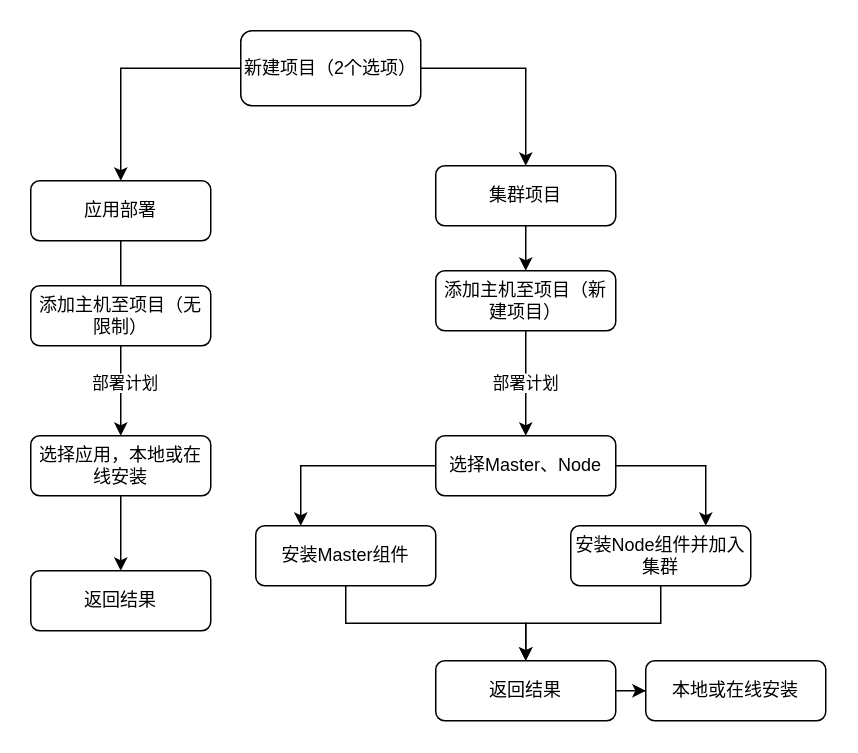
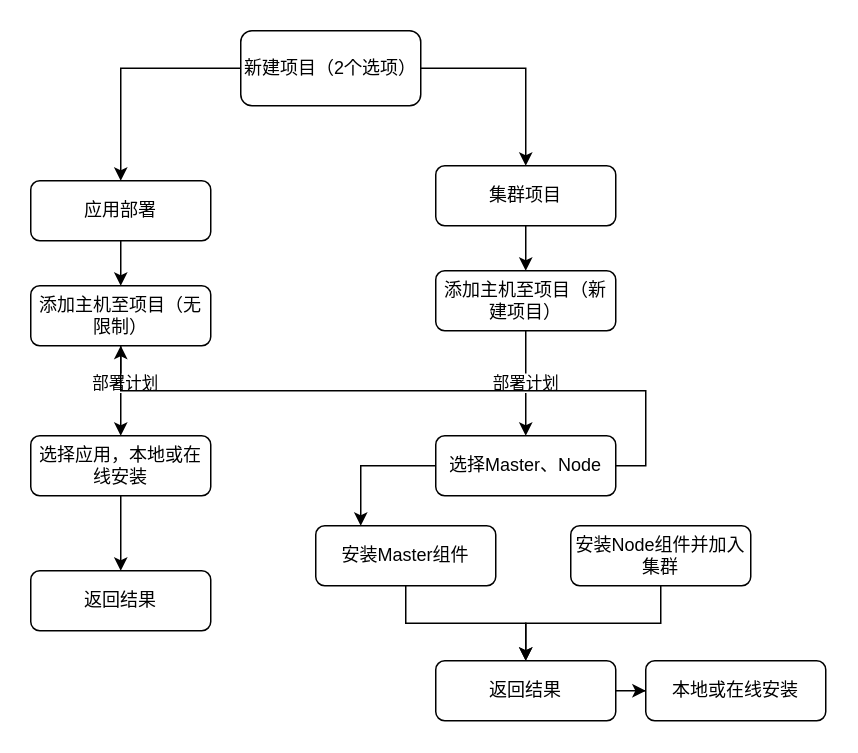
edge "应用部署" -- "添加主机至项目（无限制）": arrowhead none -> classic
edge "选择Master、Node" -> "安装Node组件并加入集群": now "选择Master、Node" -> "添加主机至项目（无限制）"
node "安装Master组件": moved (346, 556) -> (406, 556)
